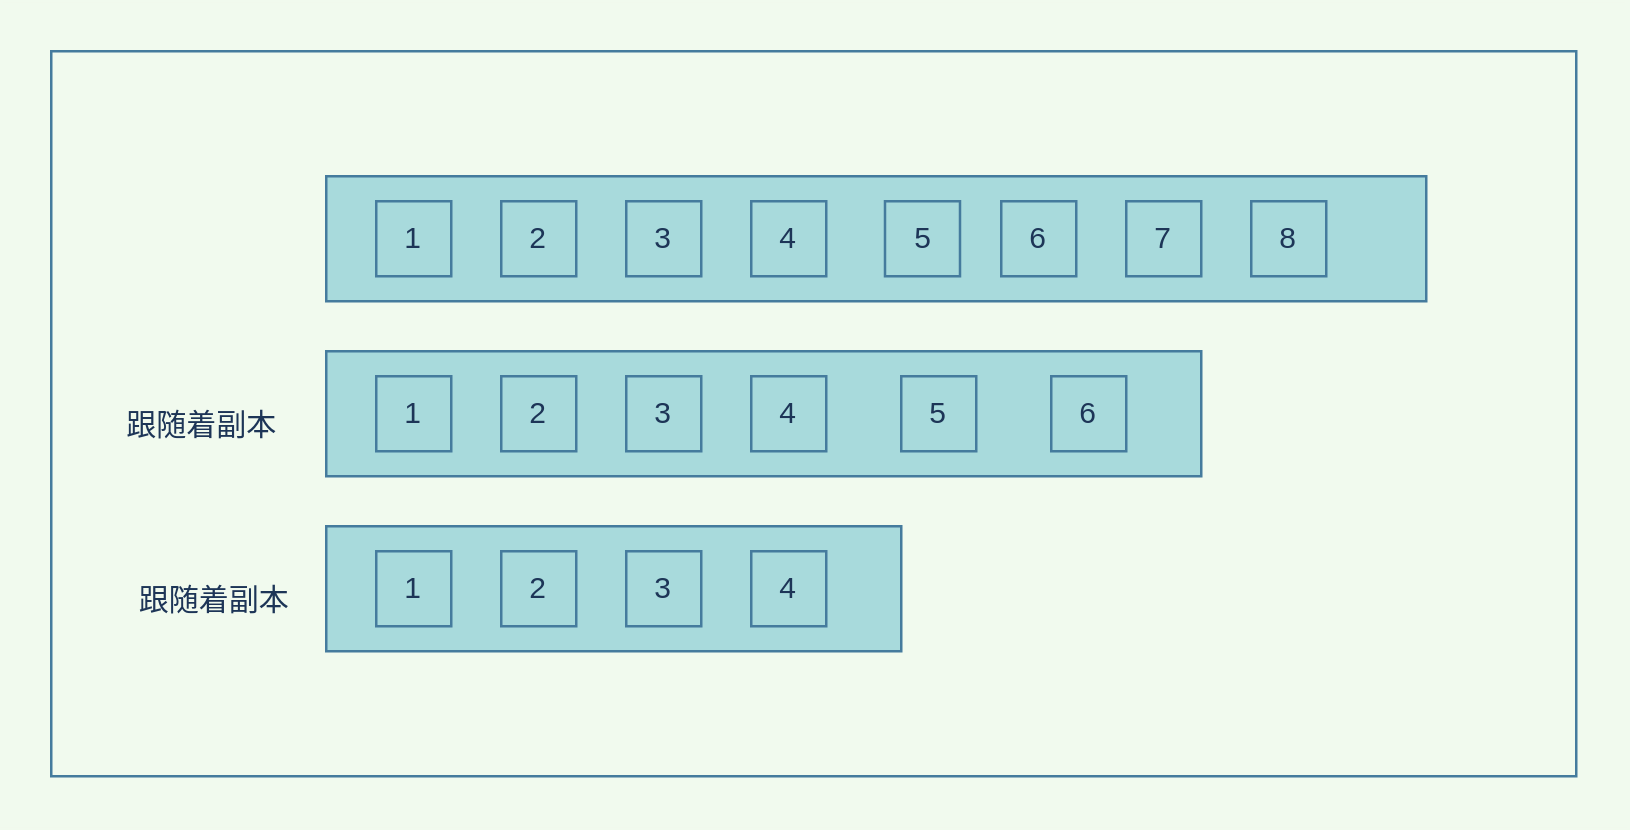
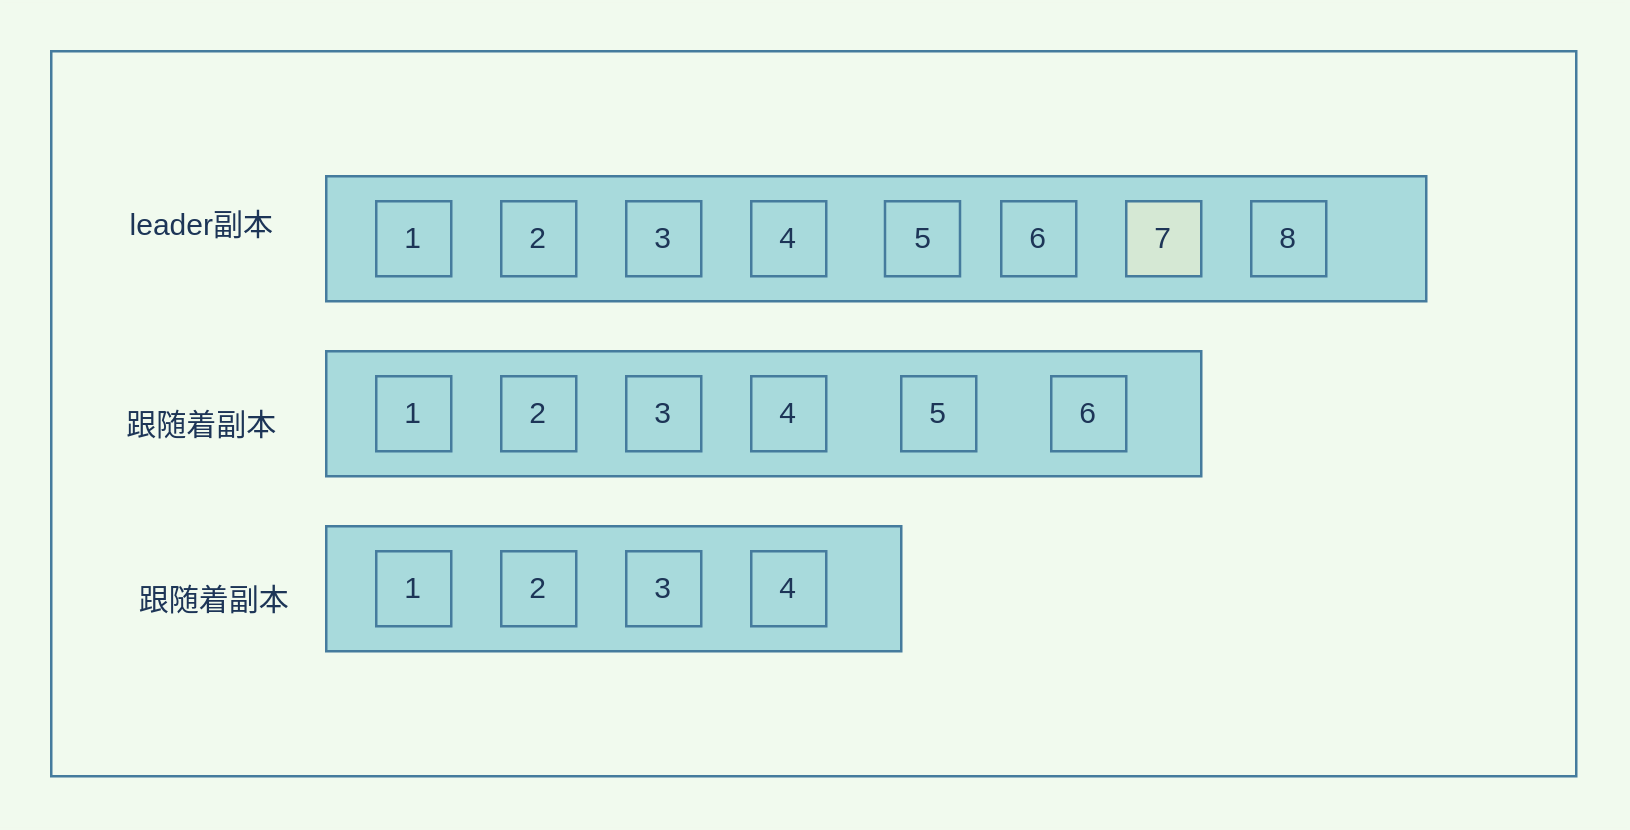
node "leader副本": added
node "7": fillcolor #a8dadc -> #d5e8d4
